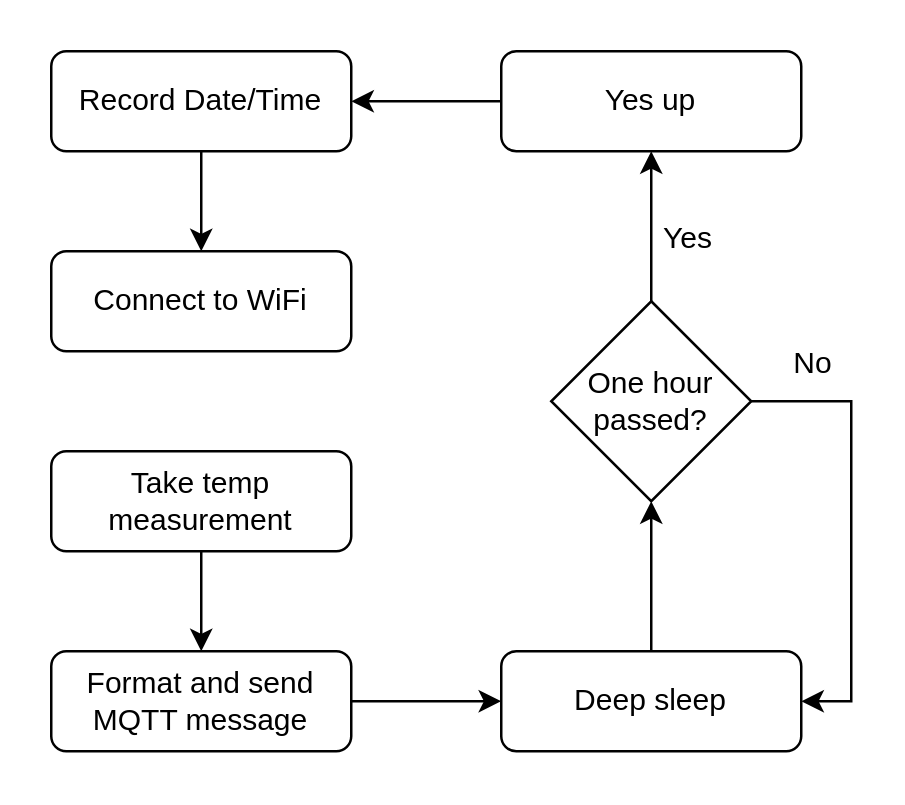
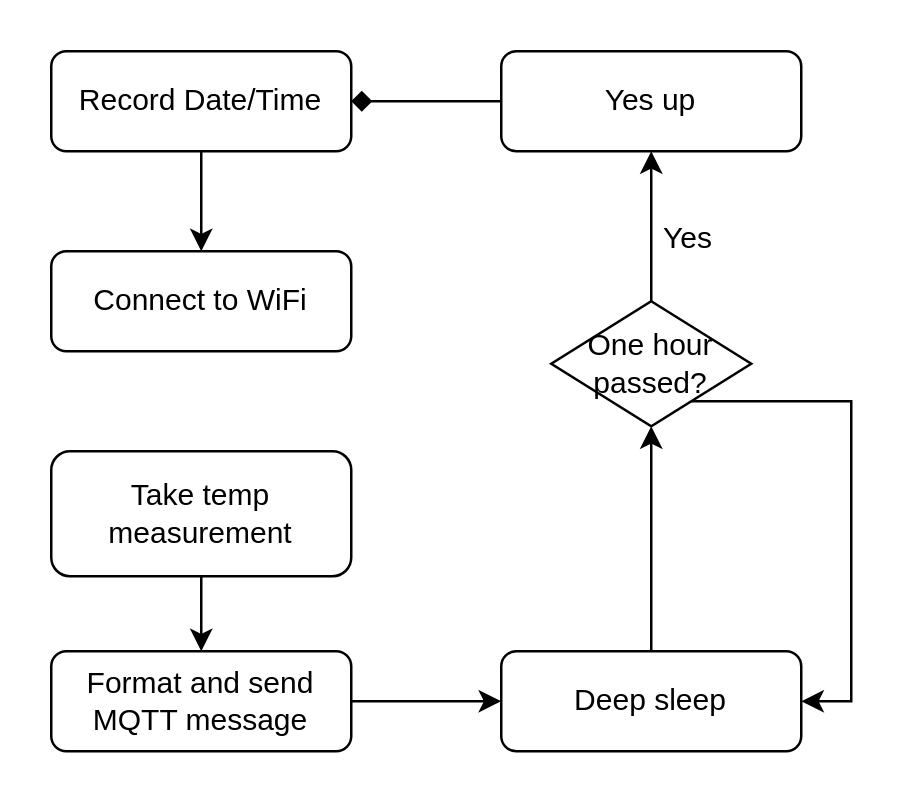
edge "Yes up" -> "Record Date/Time": arrowhead classic -> diamond
node "No": removed
node "One hour passed?": size 200x200 -> 200x125
node "Take temp measurement": size 300x100 -> 300x125
